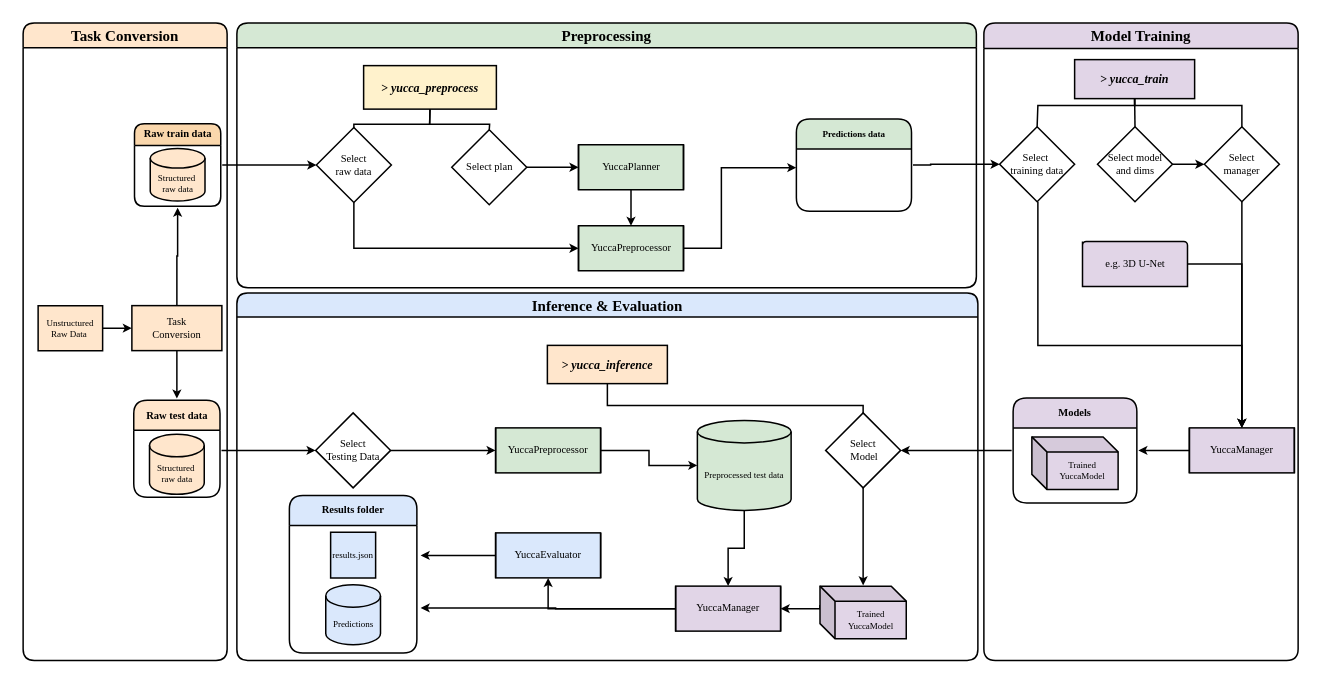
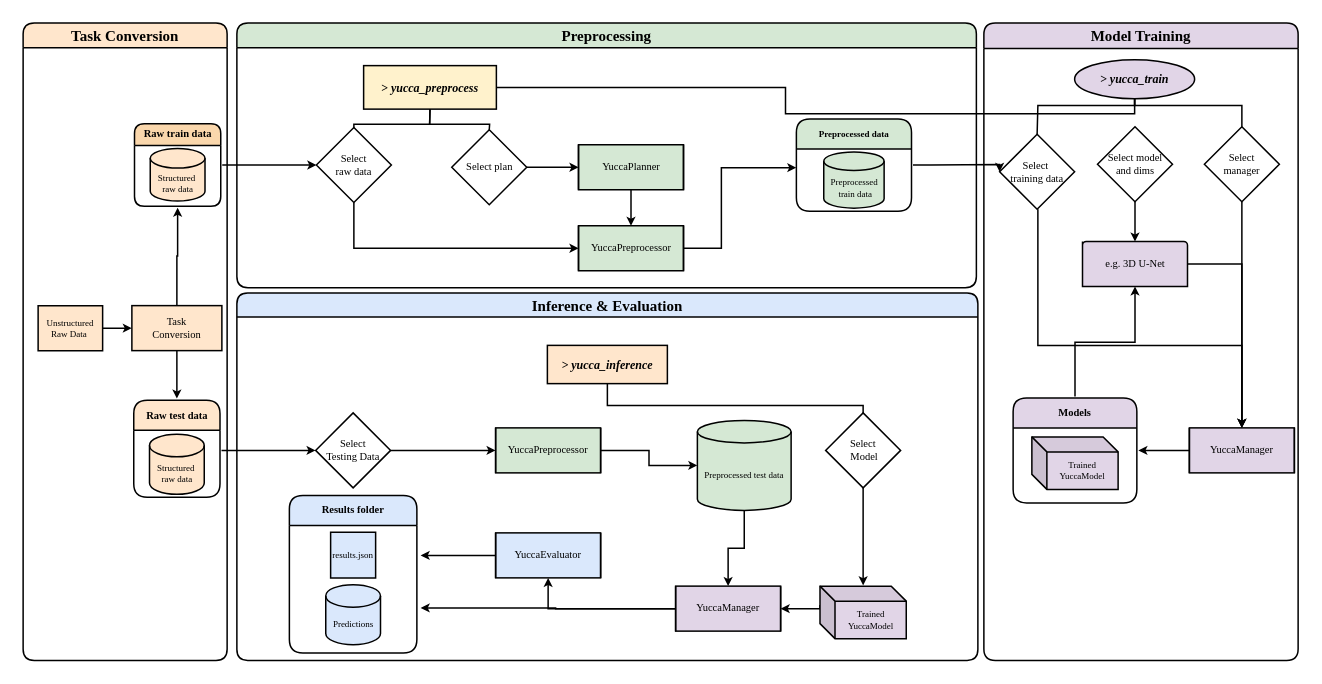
node "> yucca_train": shape rectangle -> ellipse
edge "> yucca_train" -- "Select model and dims": now "> yucca_train" -- "> yucca_preprocess"
node "Predictions data": label "Predictions data" -> "Preprocessed data"
node "Select training data": moved (1037, 164) -> (1037, 172)
edge "Select model and dims" -> "Select manager": now "Select model and dims" -> "e.g. 3D U-Net"
node "Preprocessed train data": added
edge "Models" -> "Select Model": now "Models" -> "e.g. 3D U-Net"
